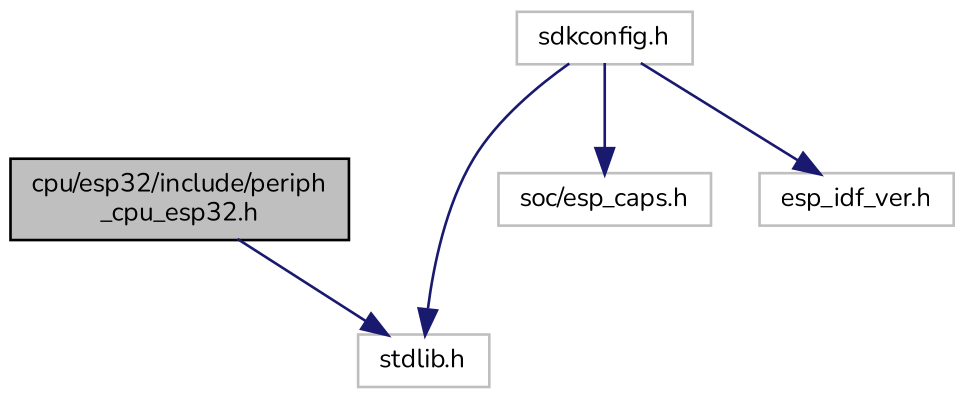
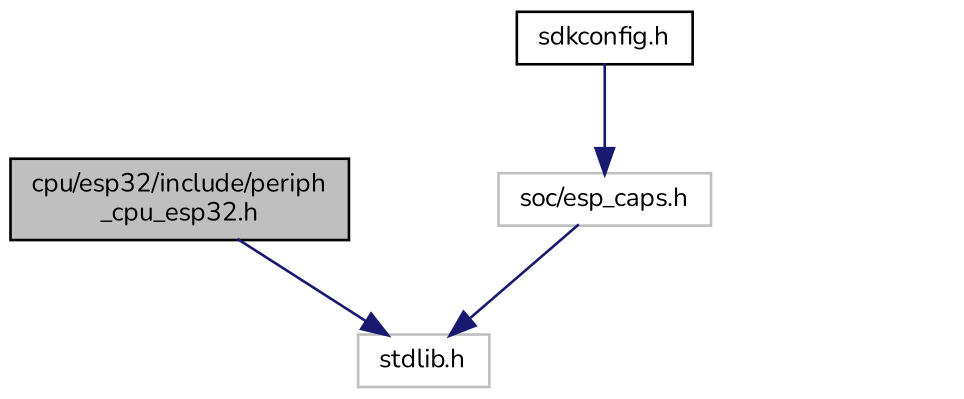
node "sdkconfig.h": color grey75 -> black
edge "sdkconfig.h" -> "stdlib.h": now "soc/esp_caps.h" -> "stdlib.h"
node "esp_idf_ver.h": removed
